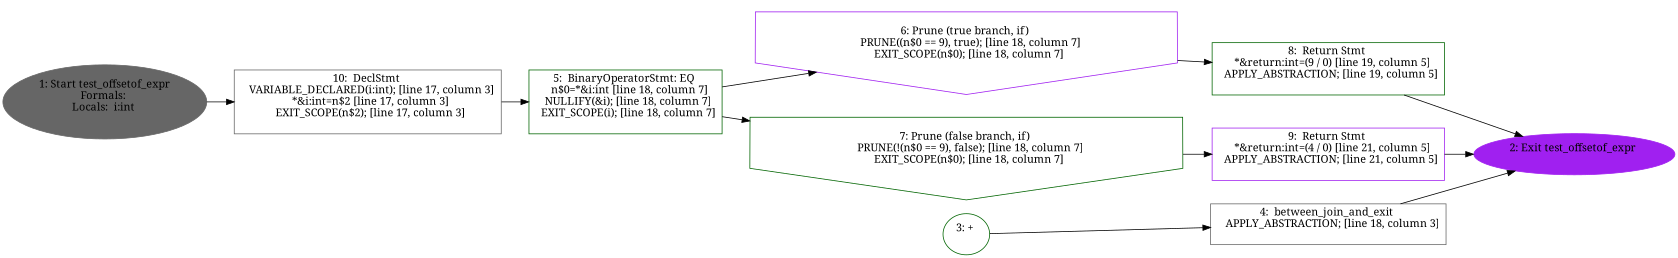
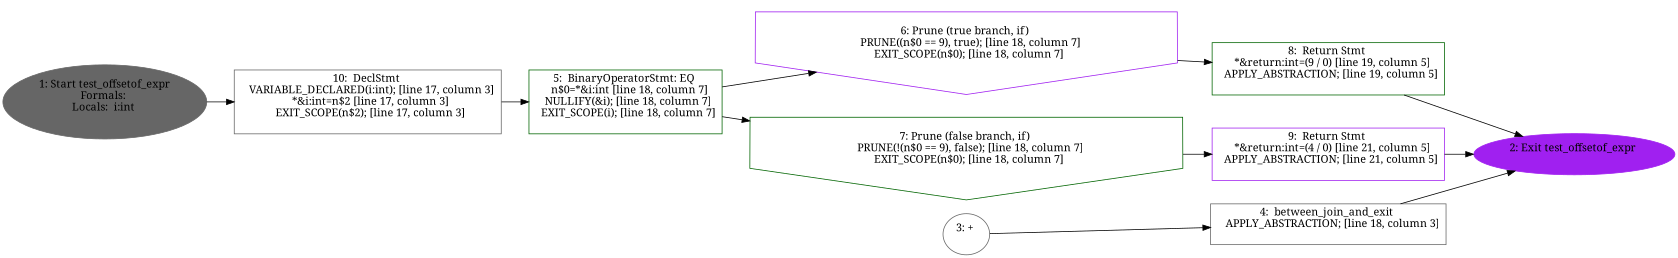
node "3: +": color darkgreen -> gray40
